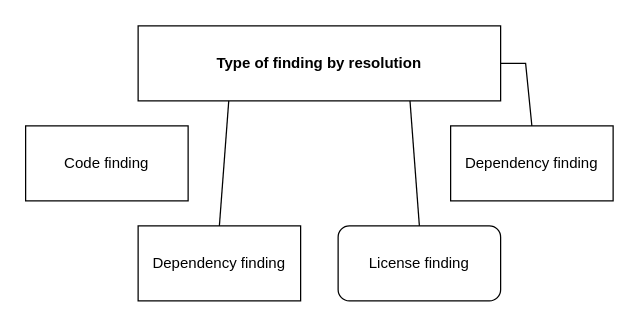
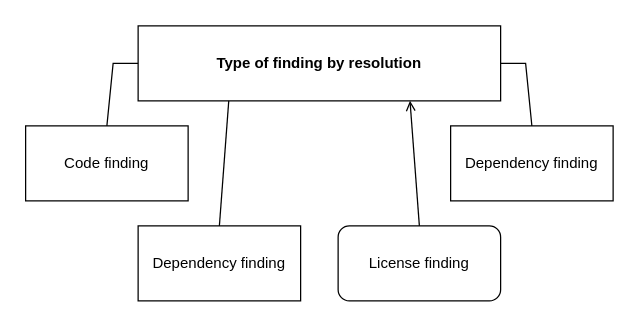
edge "Type of finding by resolution" -- "Code finding": added
edge "Type of finding by resolution" -- "License finding": arrowhead none -> open
